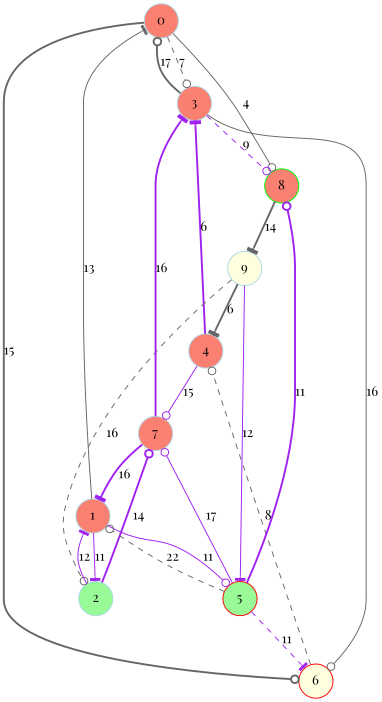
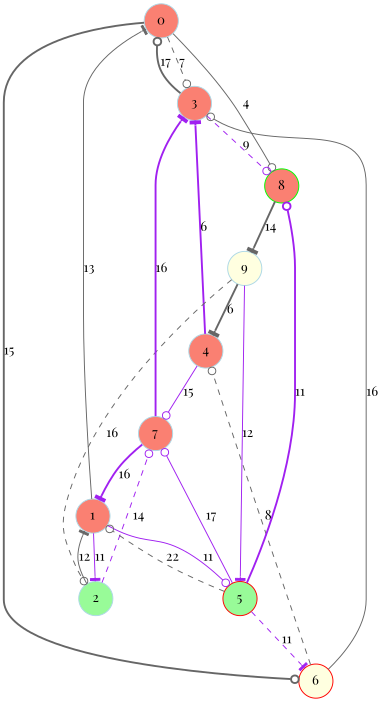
edge "3" -> "6": reversed
edge "2" -> "7": style bold -> dashed
edge "2" -> "1": color purple -> gray40
